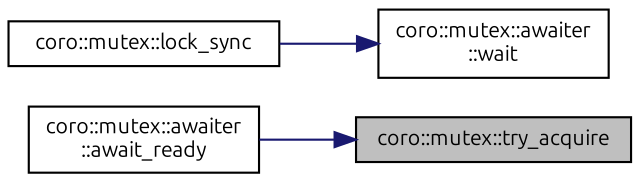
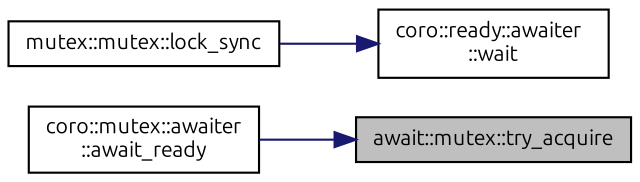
node "coro::mutex::lock_sync": label "coro::mutex::lock_sync" -> "mutex::mutex::lock_sync"
node "coro::mutex::awaiter ::wait": label "coro::mutex::awaiter ::wait" -> "coro::ready::awaiter ::wait"
node "coro::mutex::try_acquire": label "coro::mutex::try_acquire" -> "await::mutex::try_acquire"
